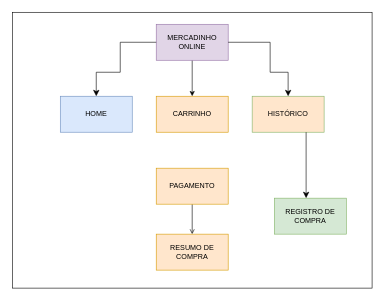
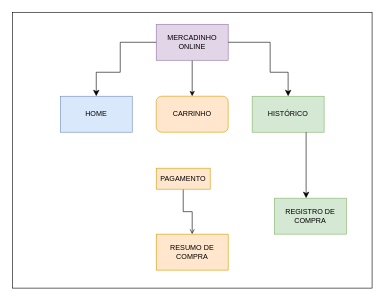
node "CARRINHO": shape rectangle -> rounded rectangle
node "HISTÓRICO": fillcolor #ffe6cc -> #d5e8d4
node "PAGAMENTO": size 72x36 -> 54x21
